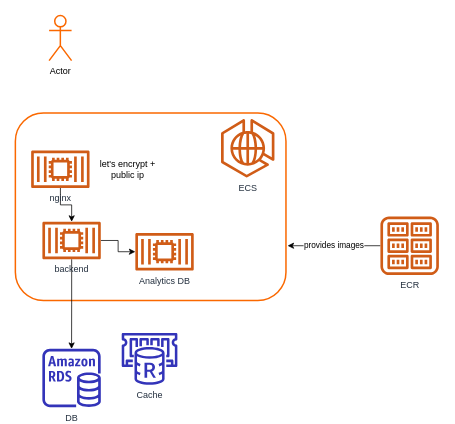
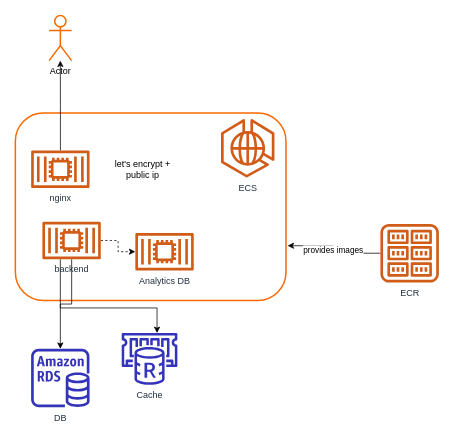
node "let's encrypt + public ip": moved (128, 169) -> (143, 169)
edge "nginx" -> "backend": now "nginx" -> "Actor"
edge "backend" -> "Analytics DB": style solid -> dashed
node "ECR": moved (410, 246) -> (410, 253)
edge "backend" -> "Cache": added
node "DB": moved (72, 378) -> (60, 378)
